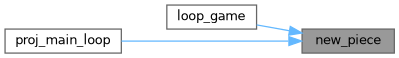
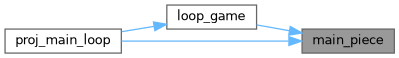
edge "proj_main_loop" -> "loop_game": added
node "new_piece": label "new_piece" -> "main_piece"
